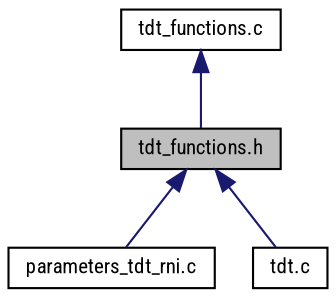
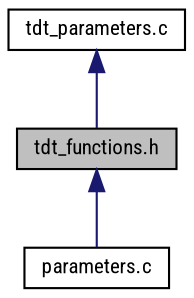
node "tdt_functions.c": label "tdt_functions.c" -> "tdt_parameters.c"
node "parameters_tdt_rni.c": removed
node "tdt.c": label "tdt.c" -> "parameters.c"
